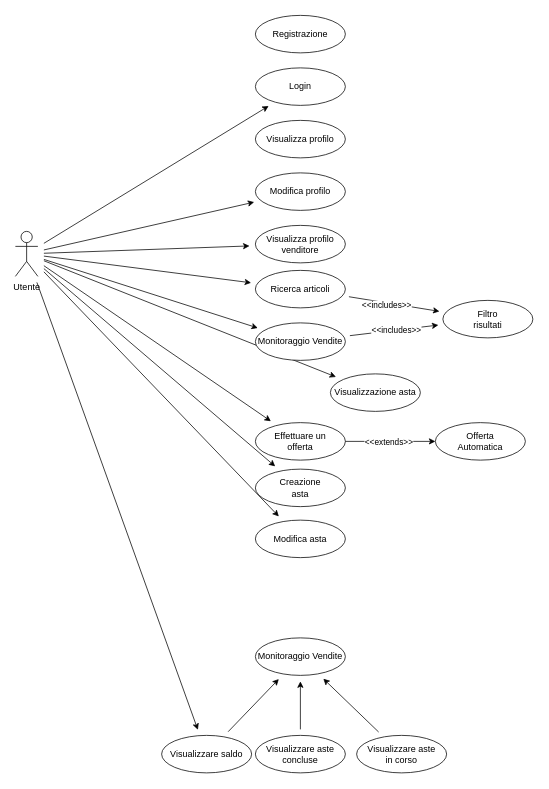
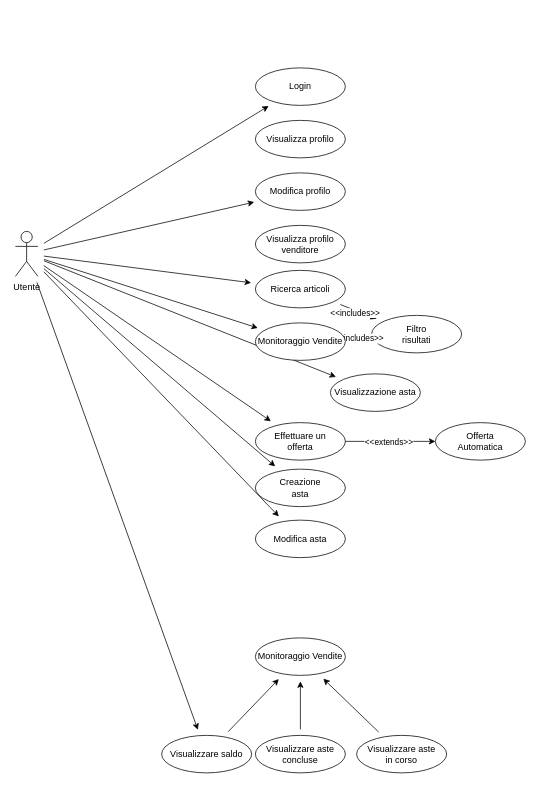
node "Registrazione": removed
edge "Utente" -> "Visualizza profilo venditore": removed
node "Filtro risultati": moved (488, 319) -> (417, 334)
